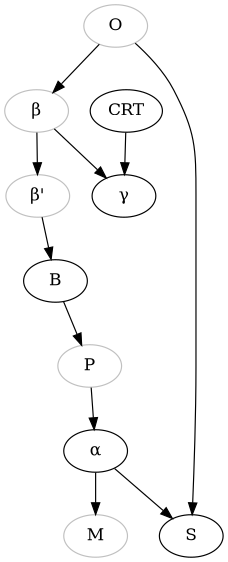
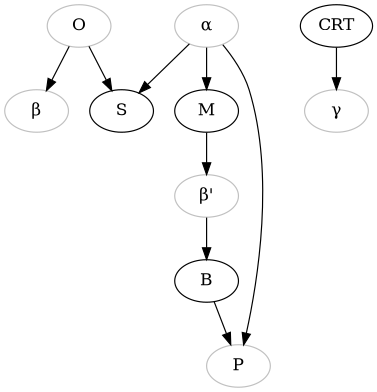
edge "β" -> "β'": now "M" -> "β'"
edge "β" -> "γ": removed
node "γ": color black -> grey
edge "P" -> "α": reversed
node "α": color black -> grey
node "M": color grey -> black
